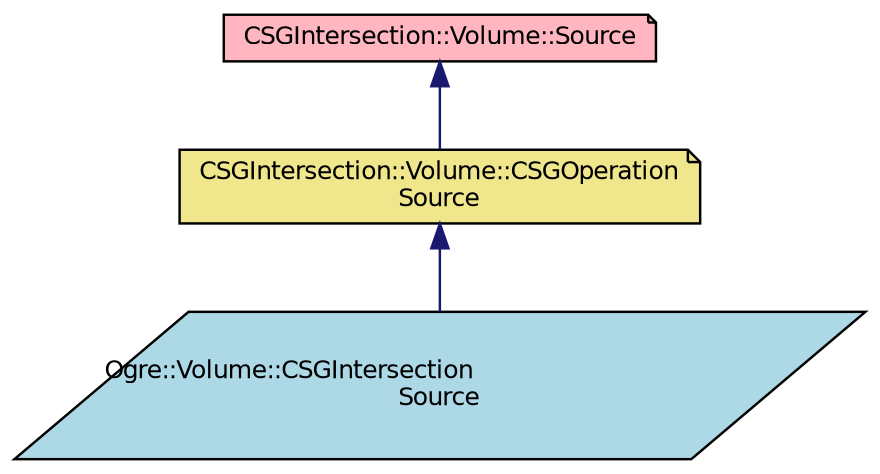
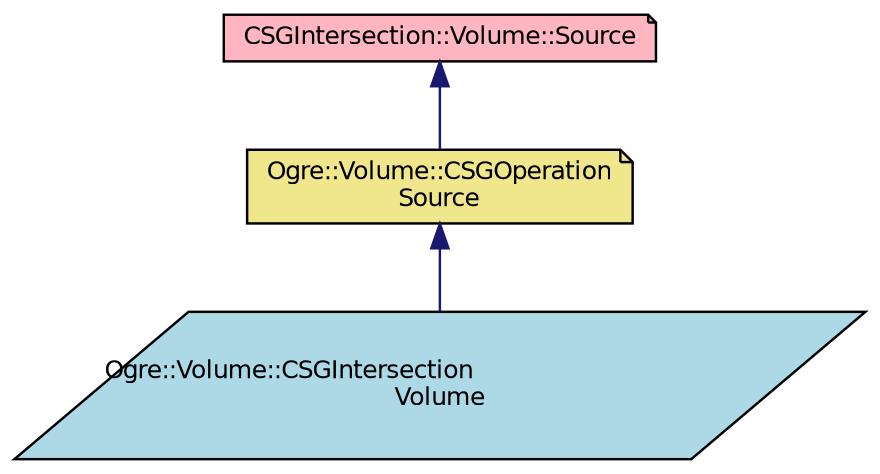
node "CSGIntersection::Volume::CSGOperation Source": label "CSGIntersection::Volume::CSGOperation Source" -> "Ogre::Volume::CSGOperation Source"
node "Ogre::Volume::CSGIntersection Source": label "Ogre::Volume::CSGIntersection Source" -> "Ogre::Volume::CSGIntersection Volume"
